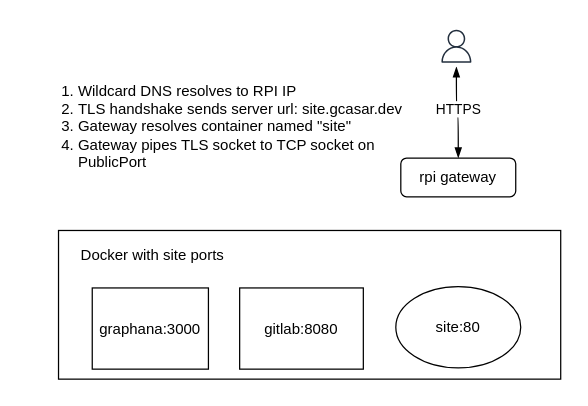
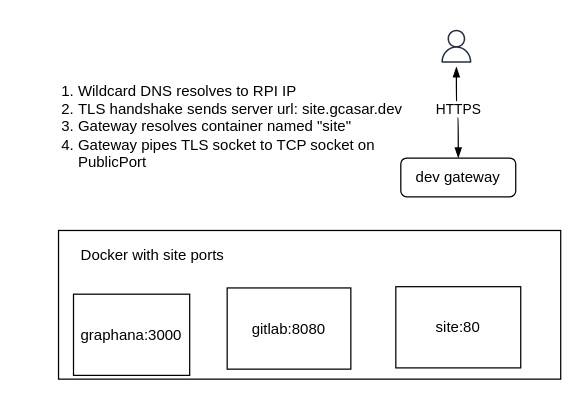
node "rpi gateway": label "rpi gateway" -> "dev gateway"
node "site:80": shape ellipse -> rectangle
node "graphana:3000": moved (150, 329) -> (131, 335)
node "gitlab:8080": moved (301, 329) -> (289, 329)
